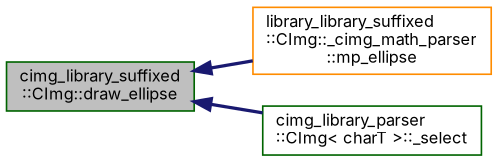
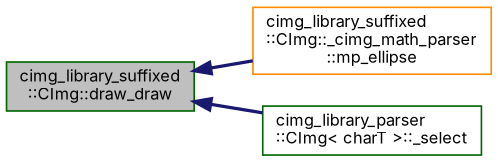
node "library_library_suffixed ::CImg::_cimg_math_parser ::mp_ellipse": label "library_library_suffixed ::CImg::_cimg_math_parser ::mp_ellipse" -> "cimg_library_suffixed ::CImg::_cimg_math_parser ::mp_ellipse"
node "cimg_library_suffixed ::CImg::draw_ellipse": label "cimg_library_suffixed ::CImg::draw_ellipse" -> "cimg_library_suffixed ::CImg::draw_draw"
